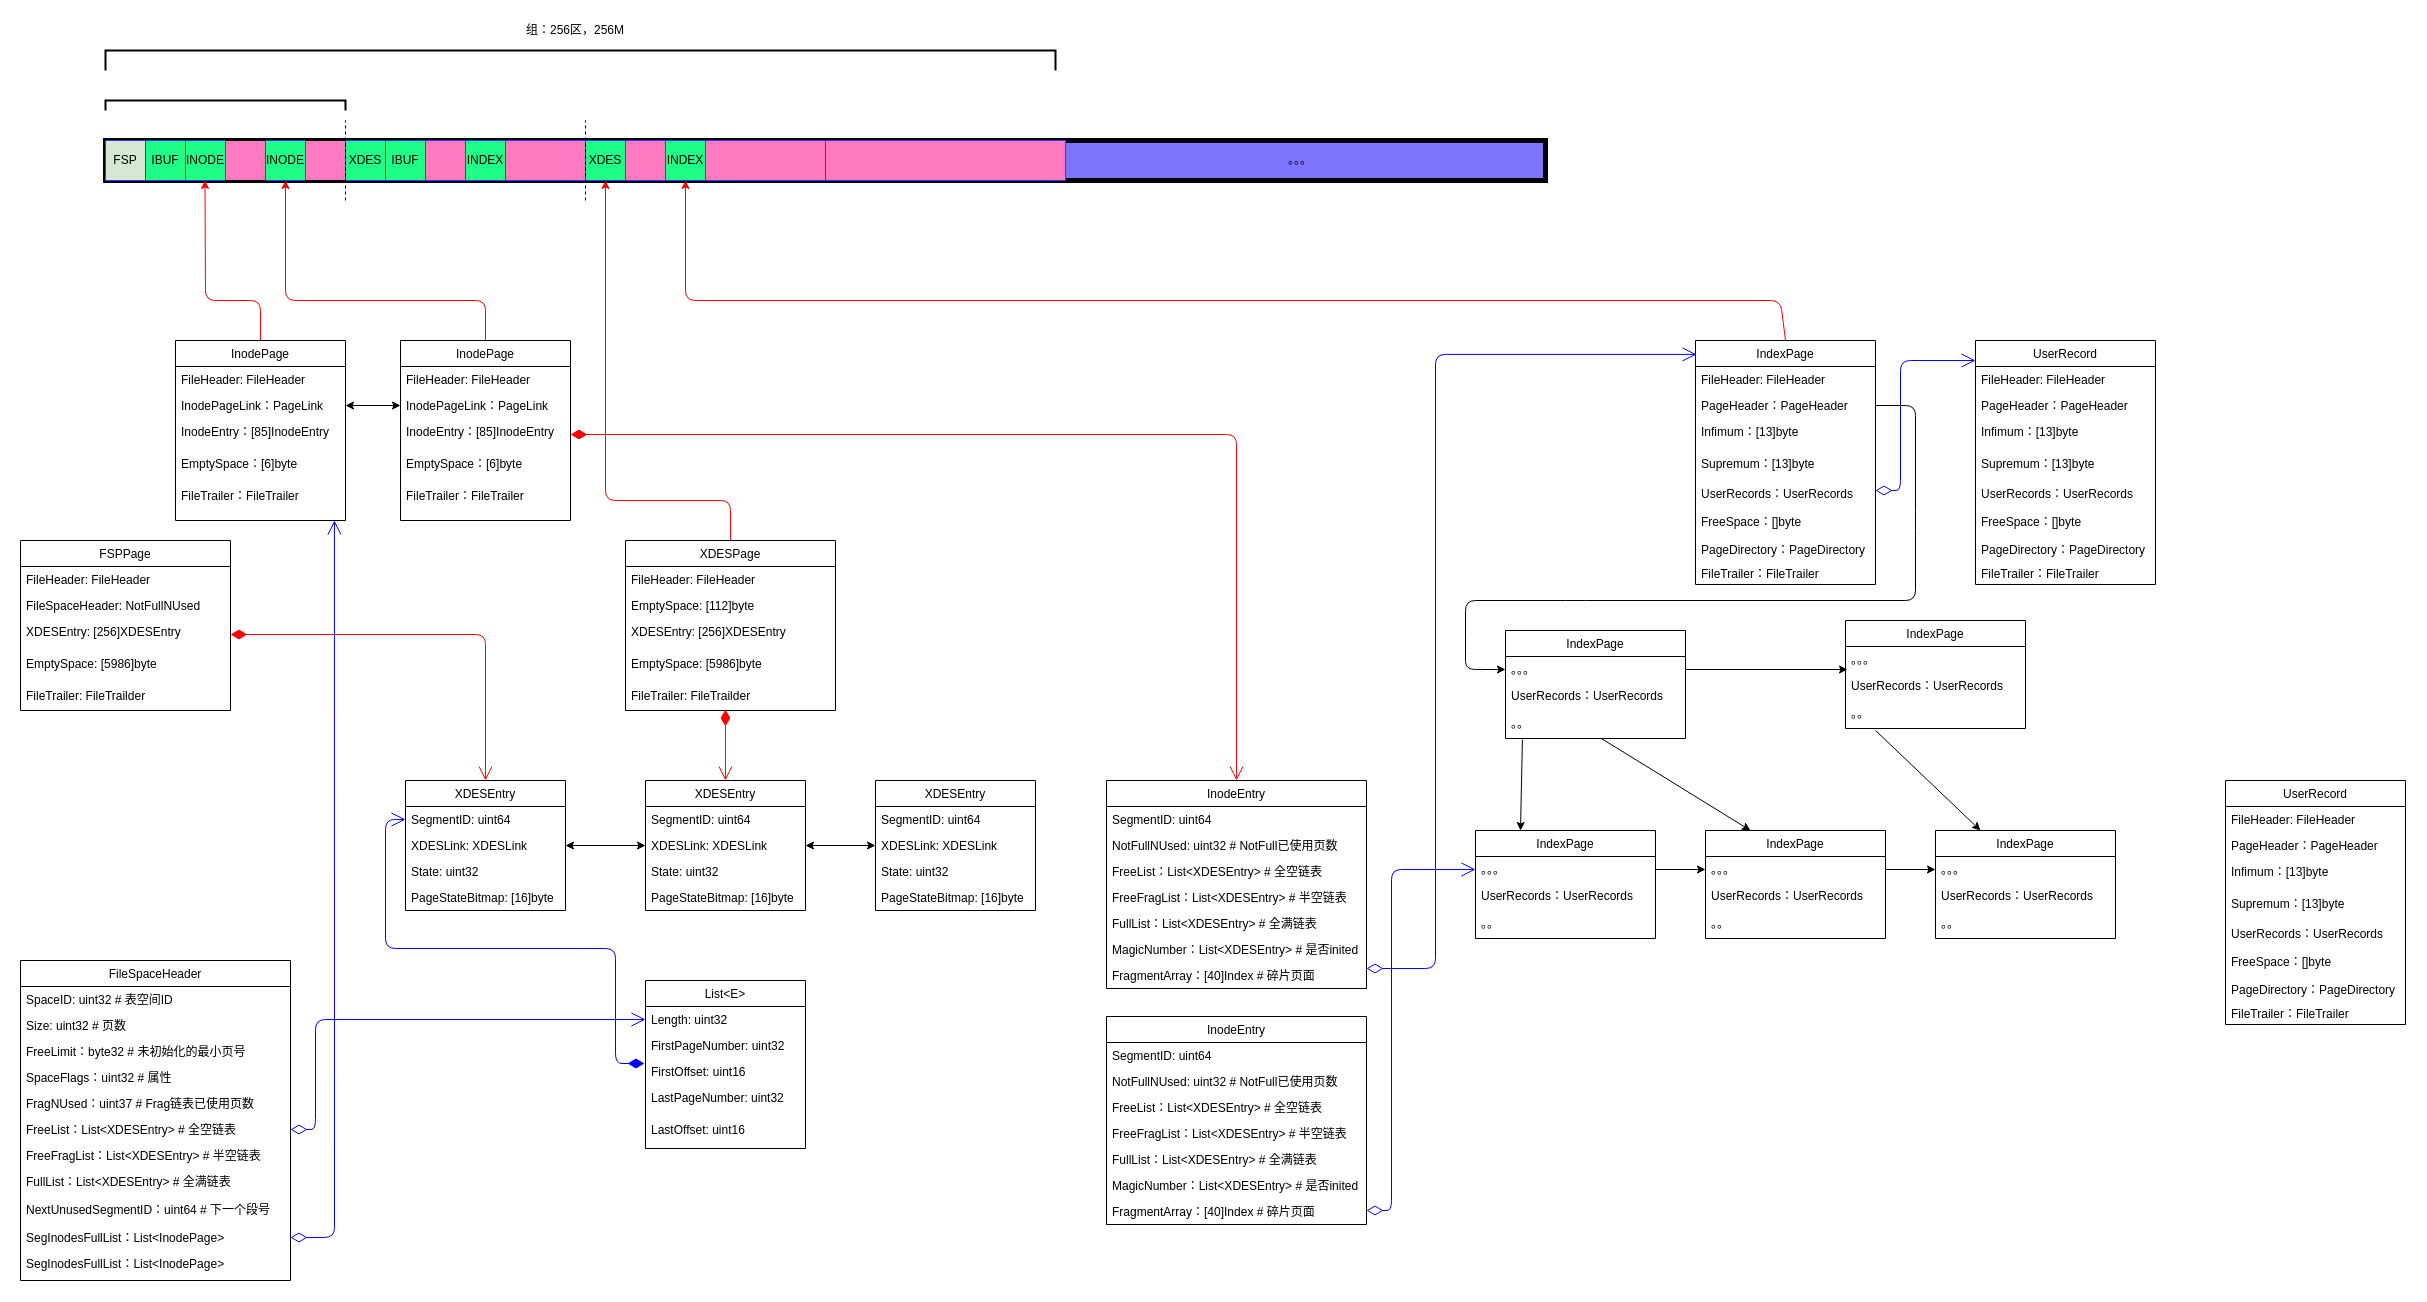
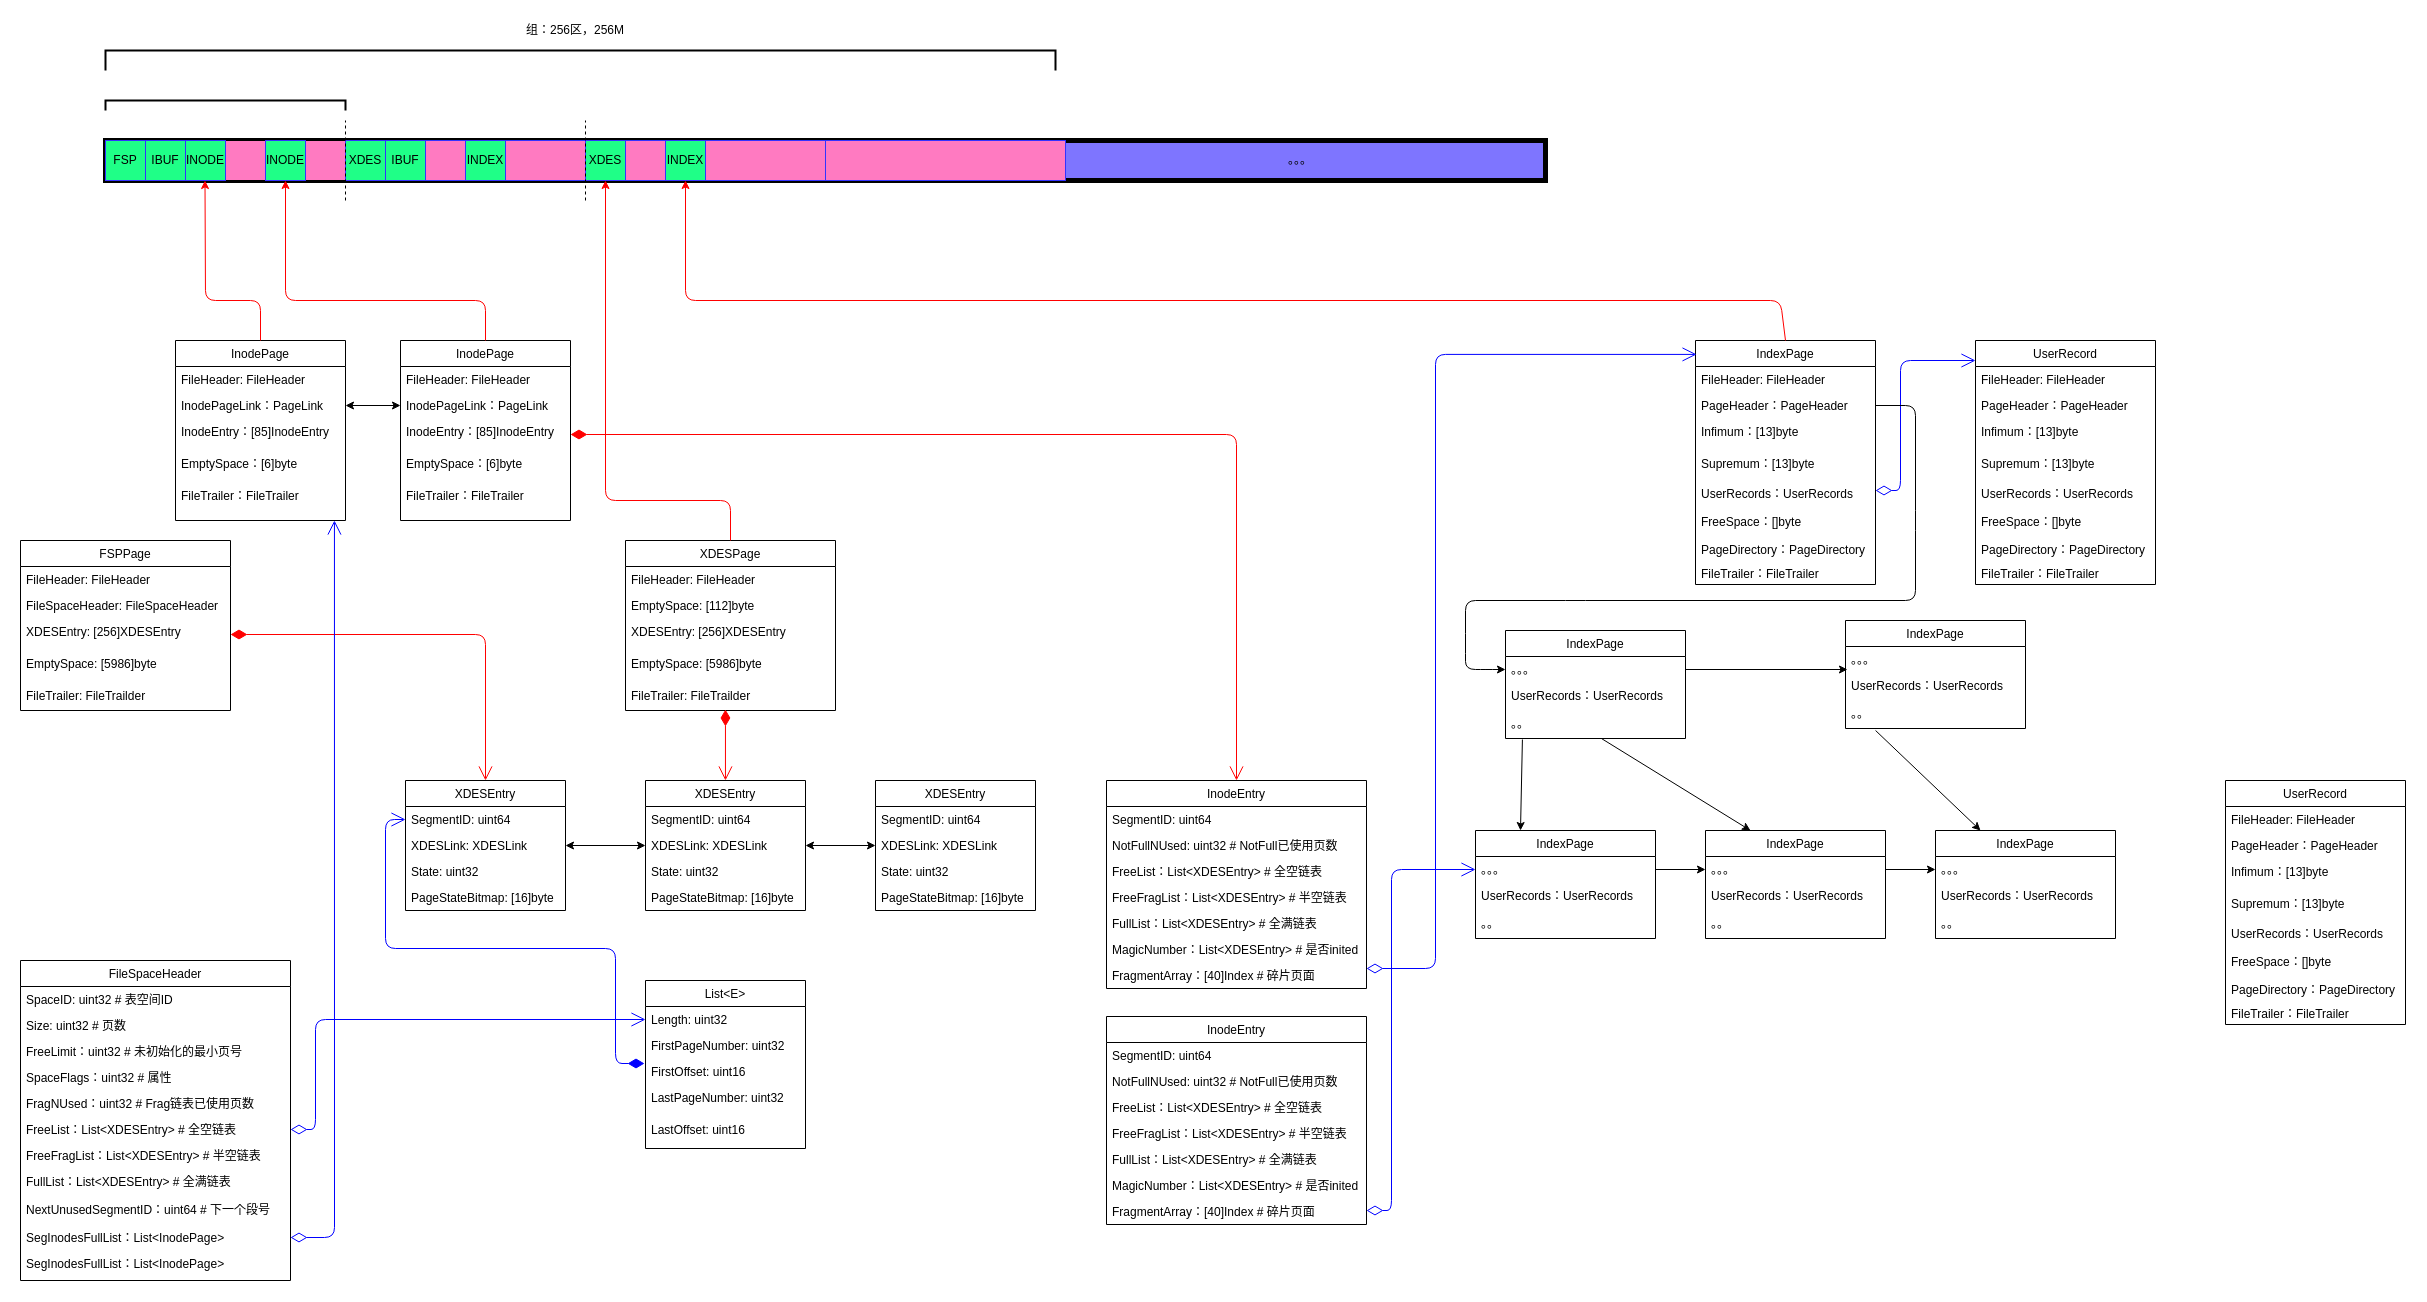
node "FSP": fillcolor #d5e8d4 -> #1fff87
node "FileSpaceHeader: NotFullNUsed": label "FileSpaceHeader: NotFullNUsed" -> "FileSpaceHeader: FileSpaceHeader"
node "FreeLimit：byte32 # 未初始化的最小页号": label "FreeLimit：byte32 # 未初始化的最小页号" -> "FreeLimit：uint32 # 未初始化的最小页号"
node "FragNUsed：uint37 # Frag链表已使用页数": label "FragNUsed：uint37 # Frag链表已使用页数" -> "FragNUsed：uint32 # Frag链表已使用页数"
